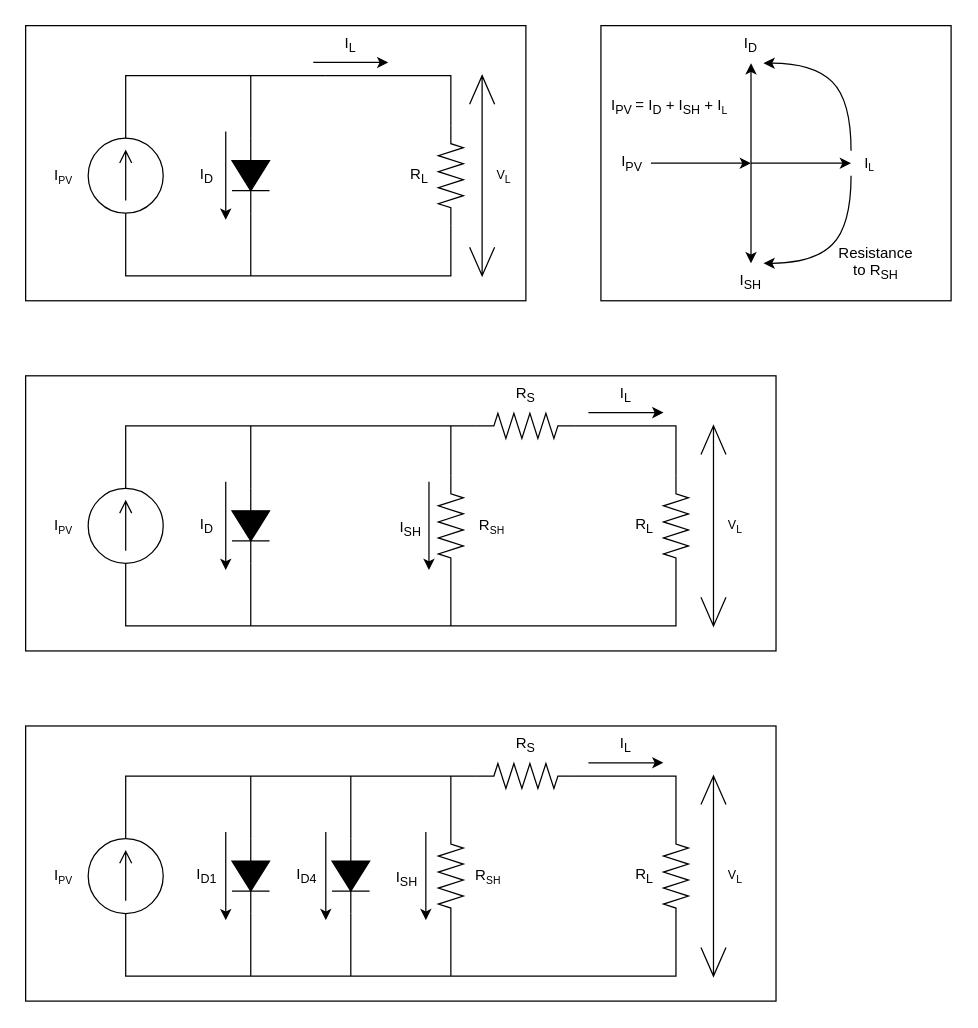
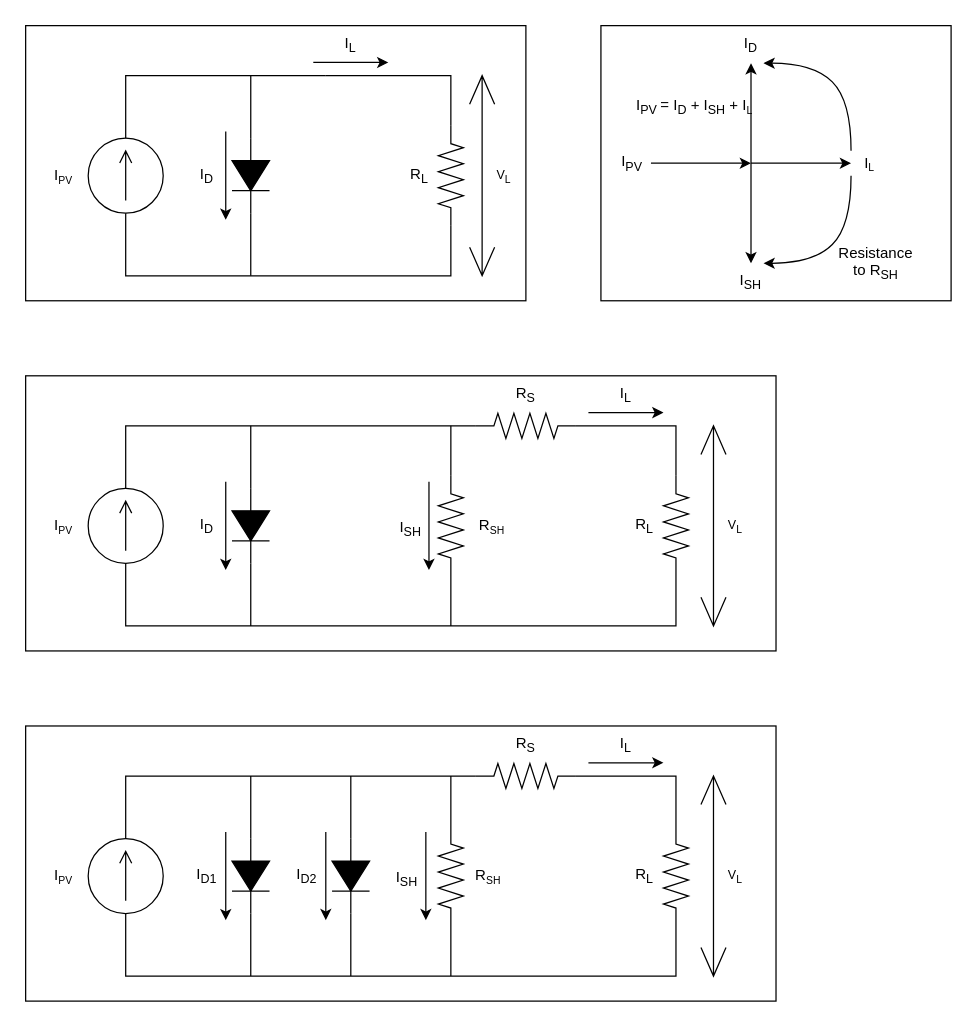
node "IPV = ID + ISH + IL": moved (669, 107) -> (694, 107)
node "ID4": label "ID4" -> "ID2"
